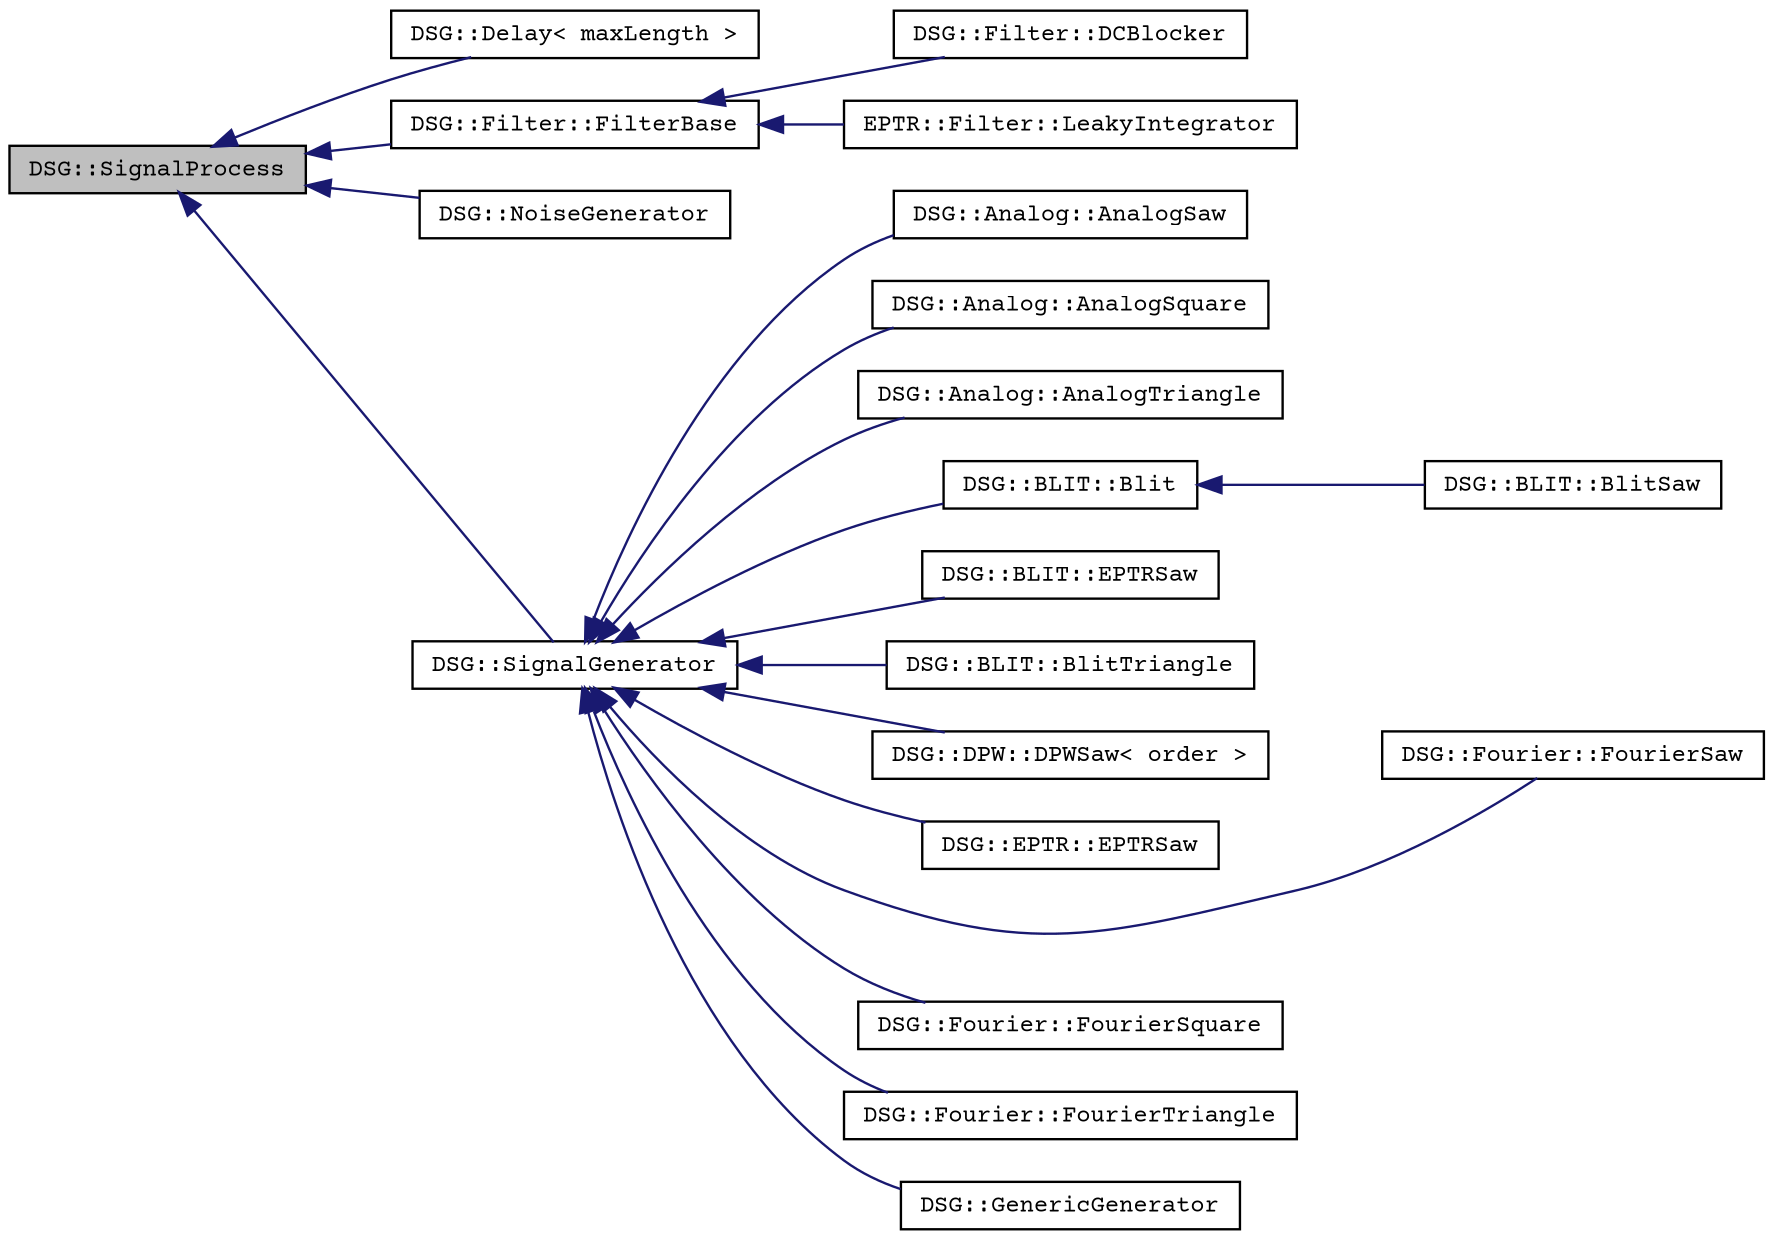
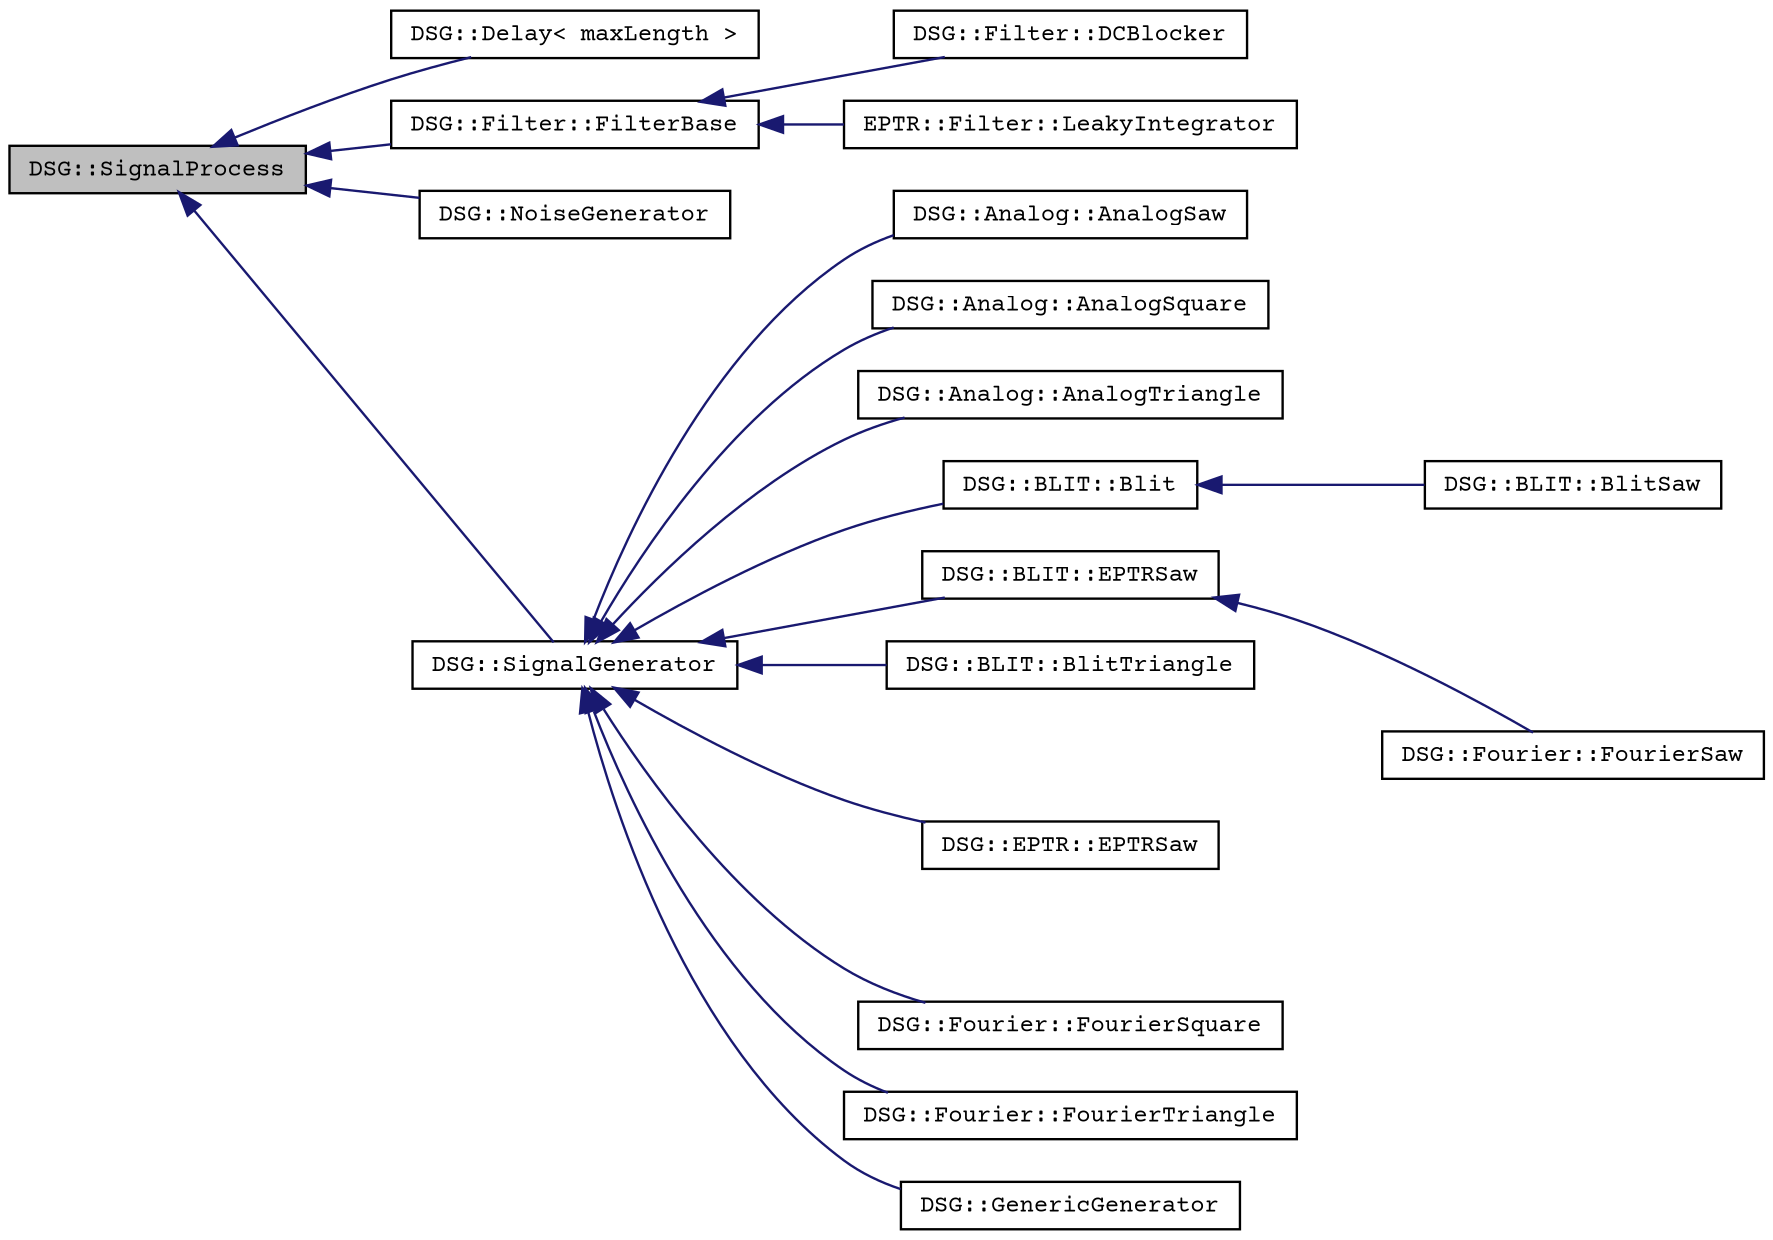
node "DSG::DPW::DPWSaw< order >": removed
edge "DSG::Fourier::FourierSaw" -> "DSG::SignalGenerator": now "DSG::Fourier::FourierSaw" -> "DSG::BLIT::EPTRSaw"
